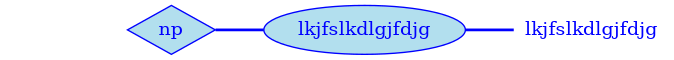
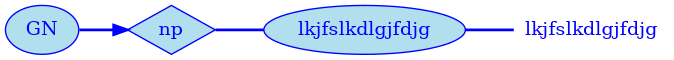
node "GN": added
